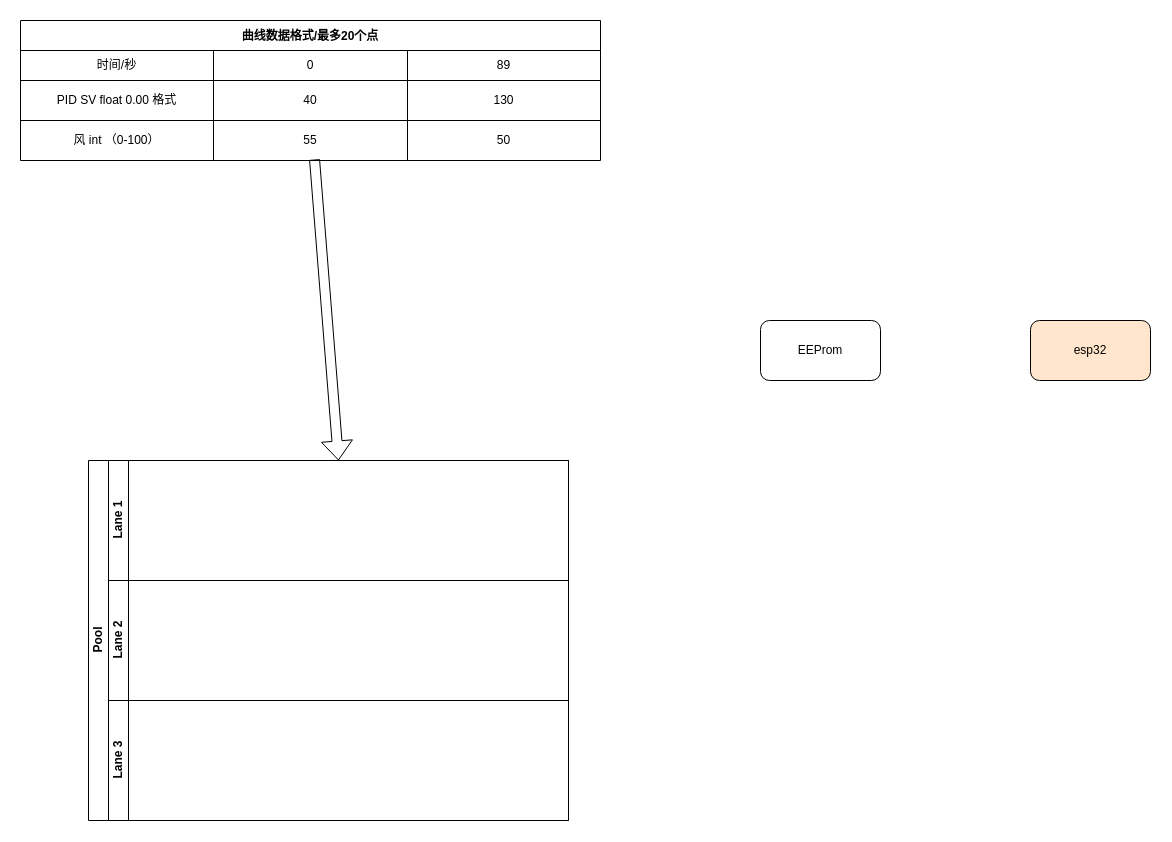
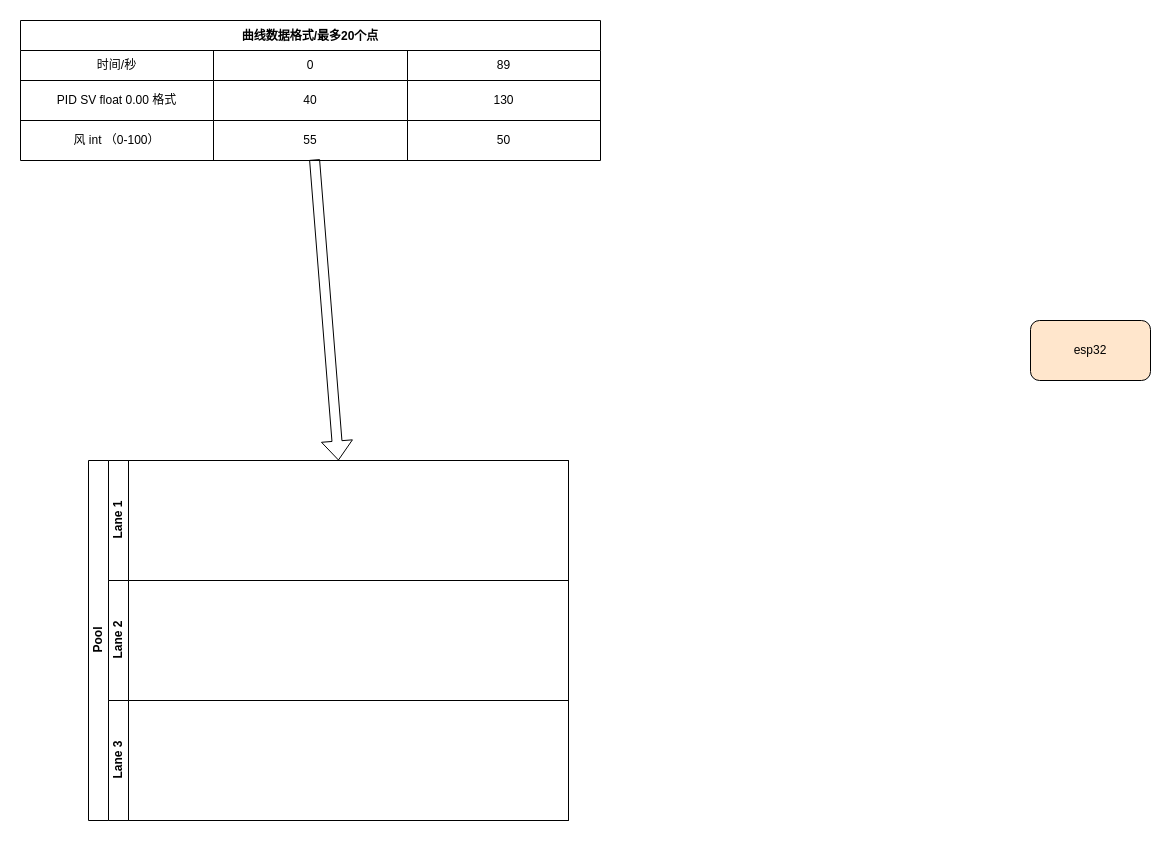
node "EEProm": removed
